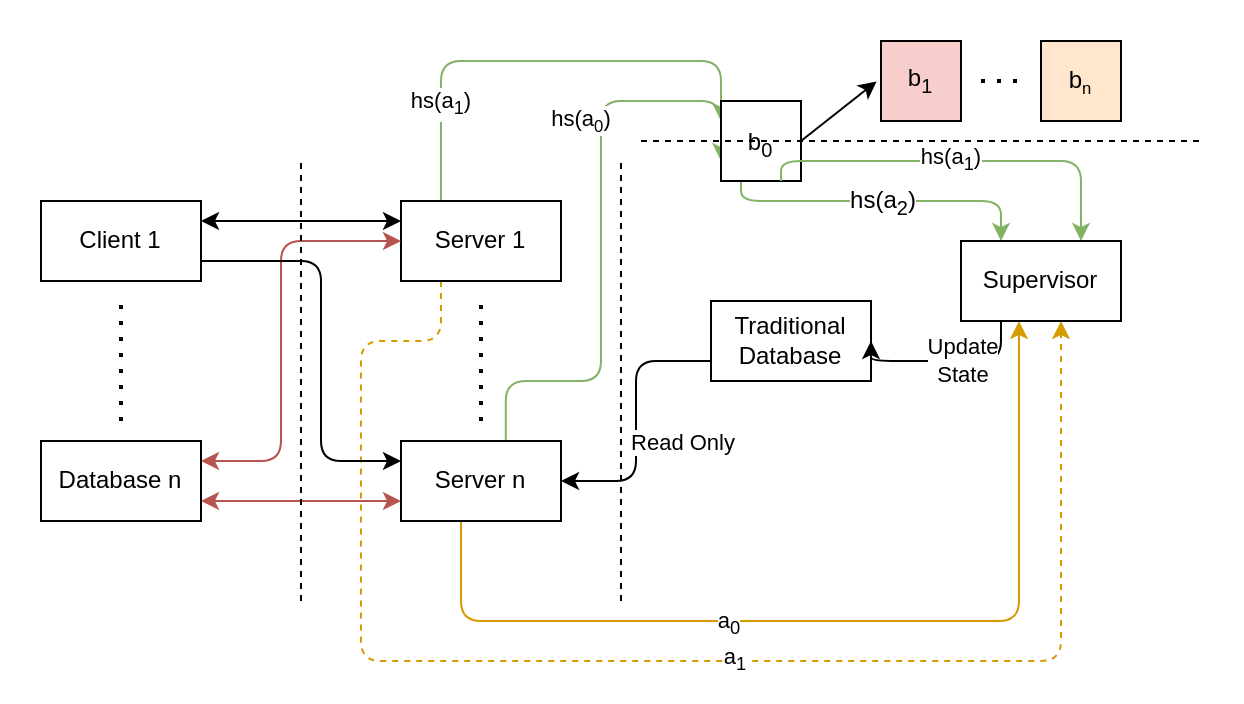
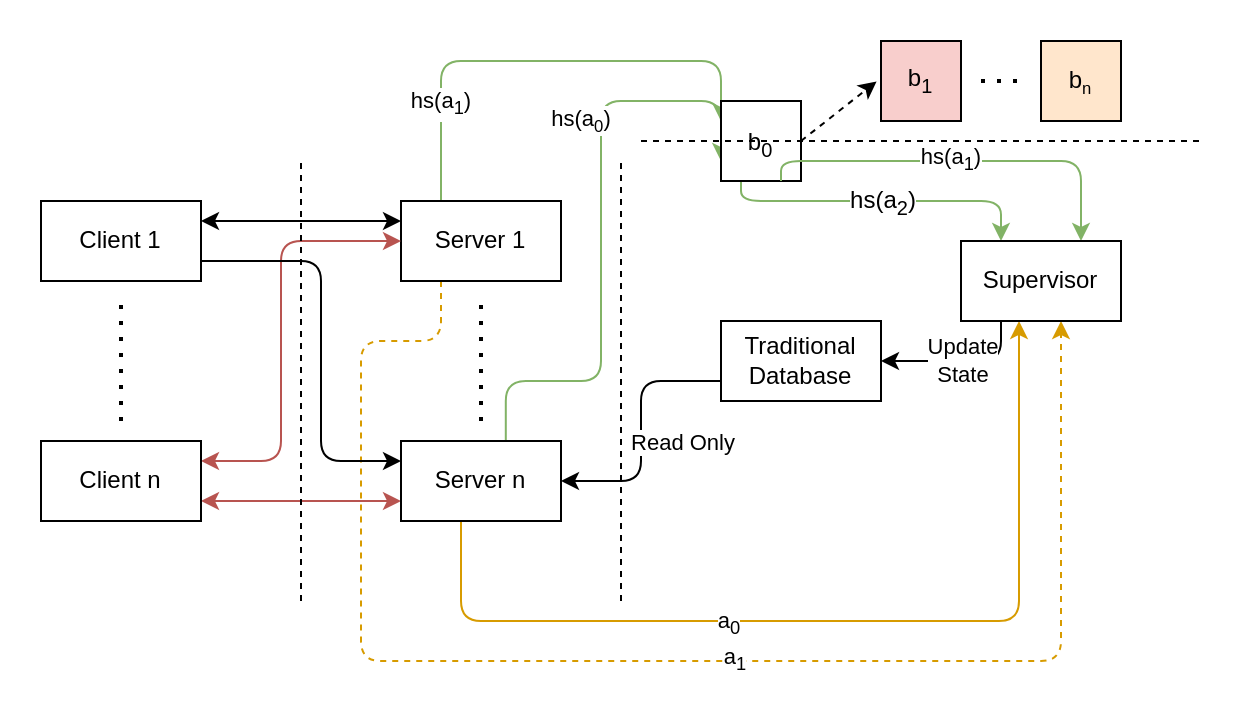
edge "b0" -> "b1": style solid -> dashed
node "Traditional Database": moved (791, 341) -> (801, 361)
node "Database n": label "Database n" -> "Client n"
